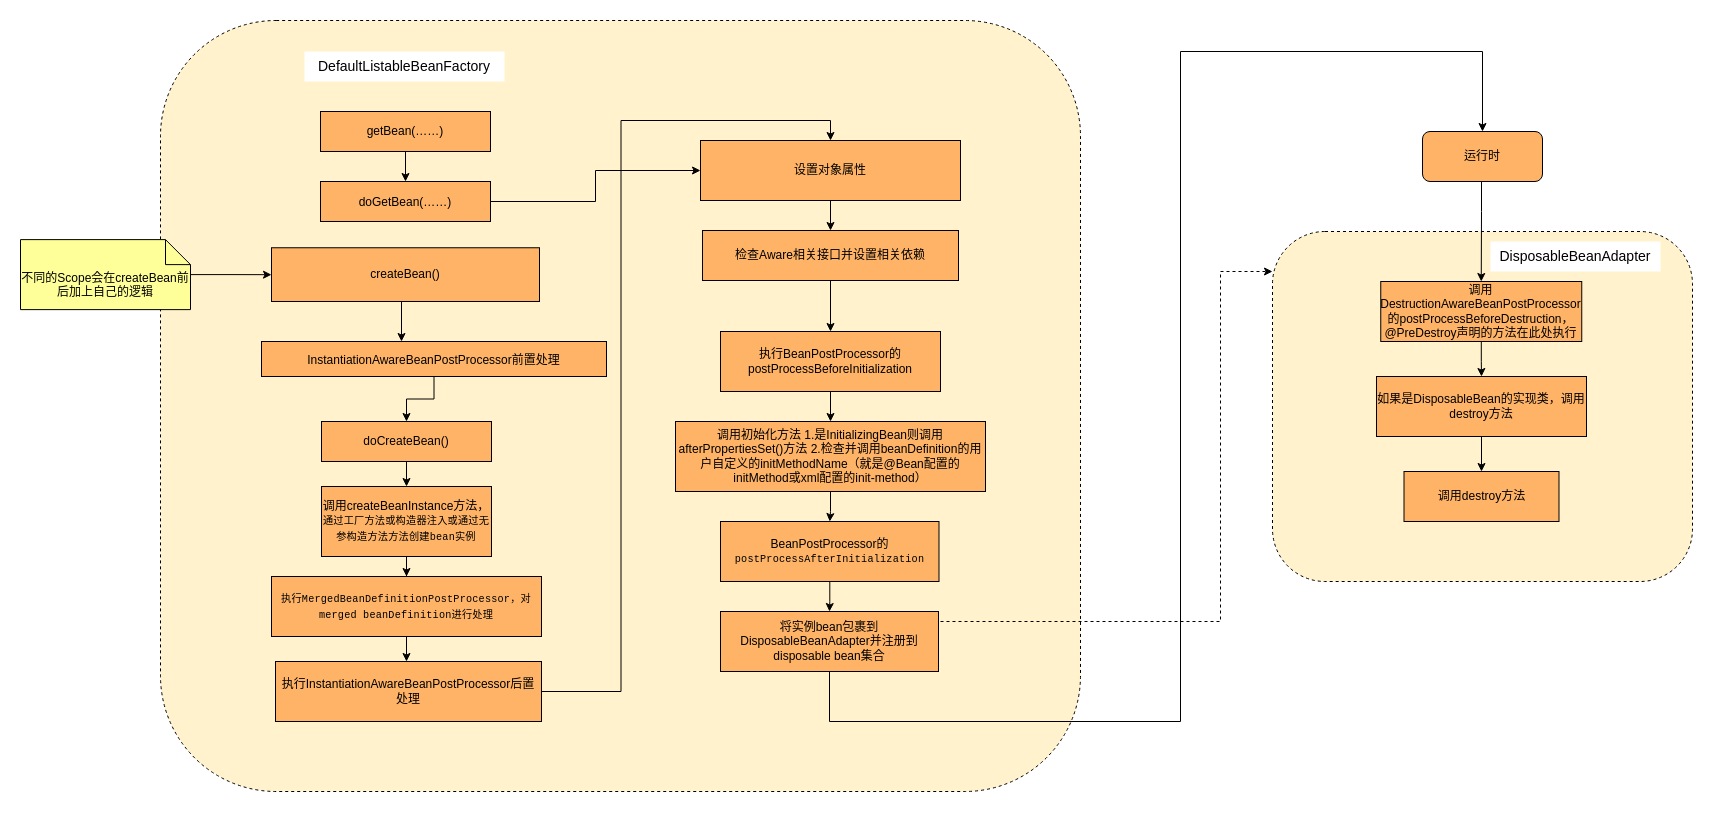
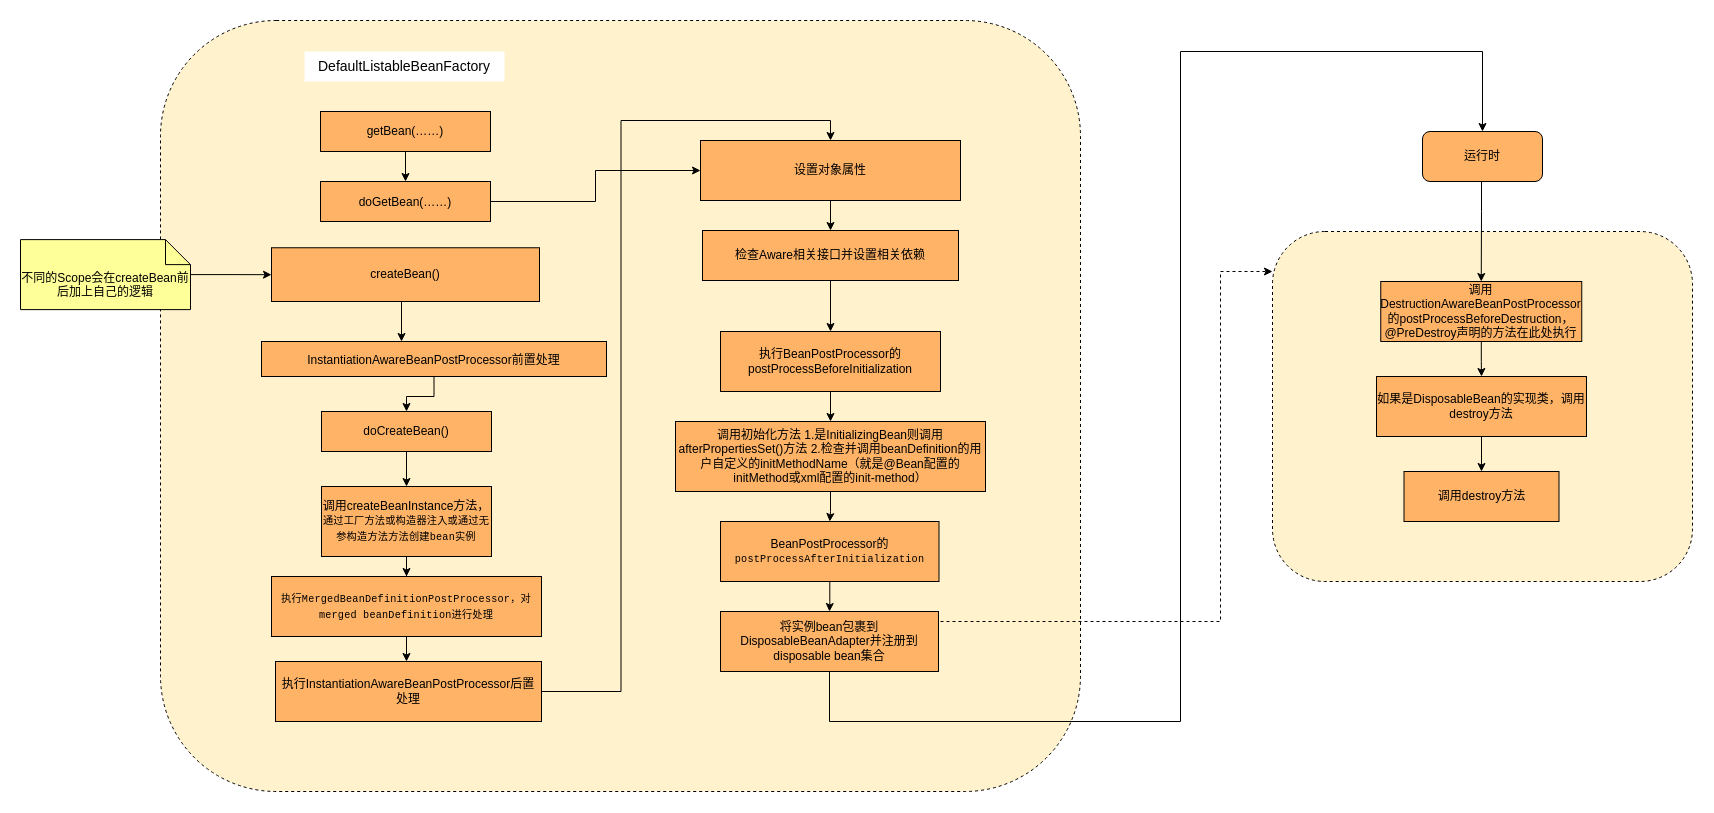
node "DisposableBeanAdapter": removed
node "doCreateBean()": moved (407, 442) -> (407, 432)
